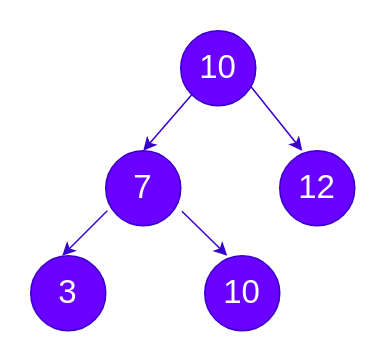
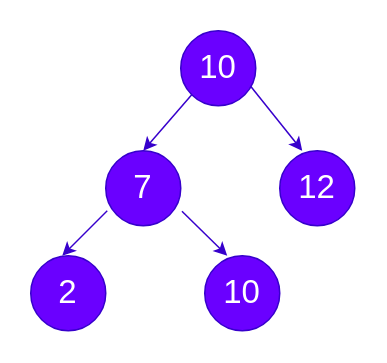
node "3": label "3" -> "2"
